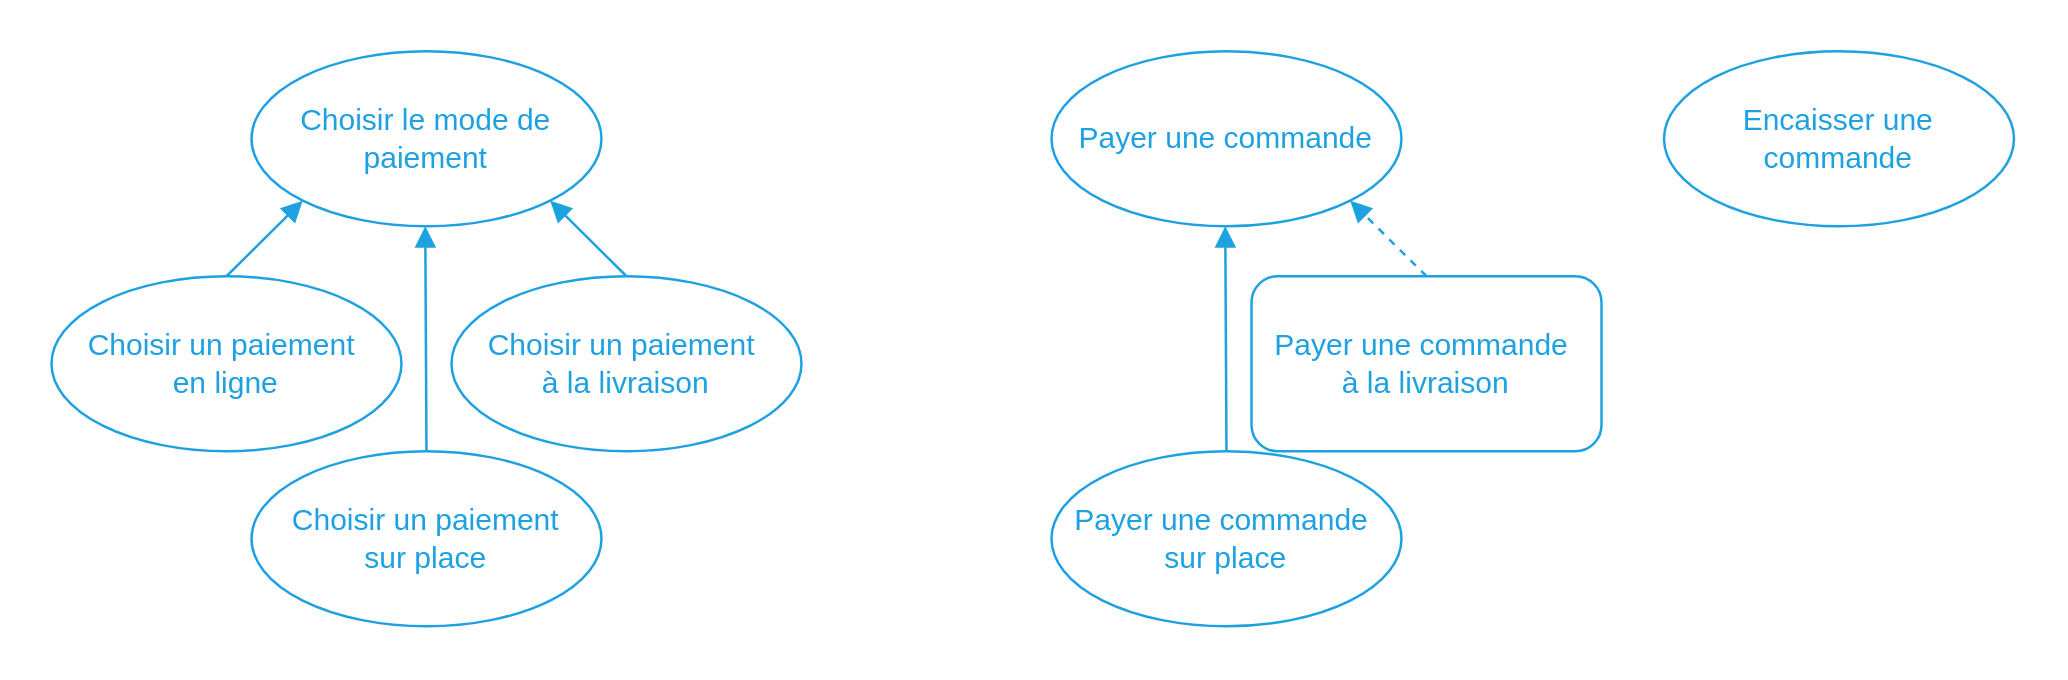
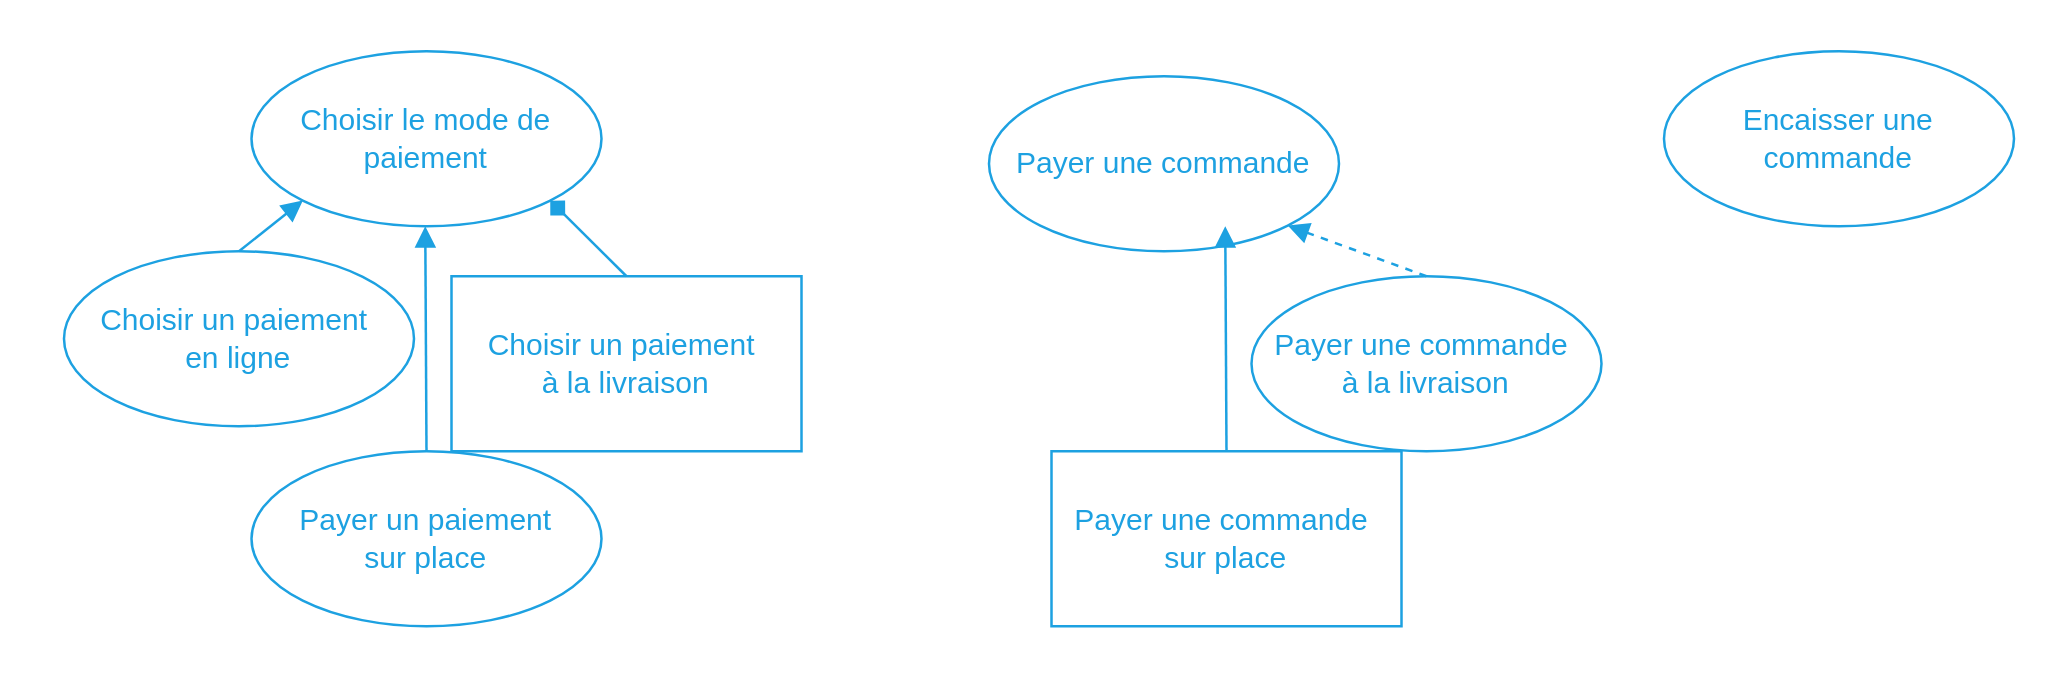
node "Payer une commande": moved (1226, 139) -> (1164, 164)
edge "Choisir un paiement à la livraison" -> "Choisir le mode de paiement": arrowhead block -> diamond
node "Choisir un paiement en ligne": moved (226, 364) -> (239, 339)
node "Choisir un paiement à la livraison": shape ellipse -> rectangle
node "Payer une commande à la livraison": shape rounded rectangle -> ellipse
node "Choisir un paiementsur place": label "Choisir un paiementsur place" -> "Payer un paiementsur place"
node "Payer une commande sur place": shape ellipse -> rectangle
